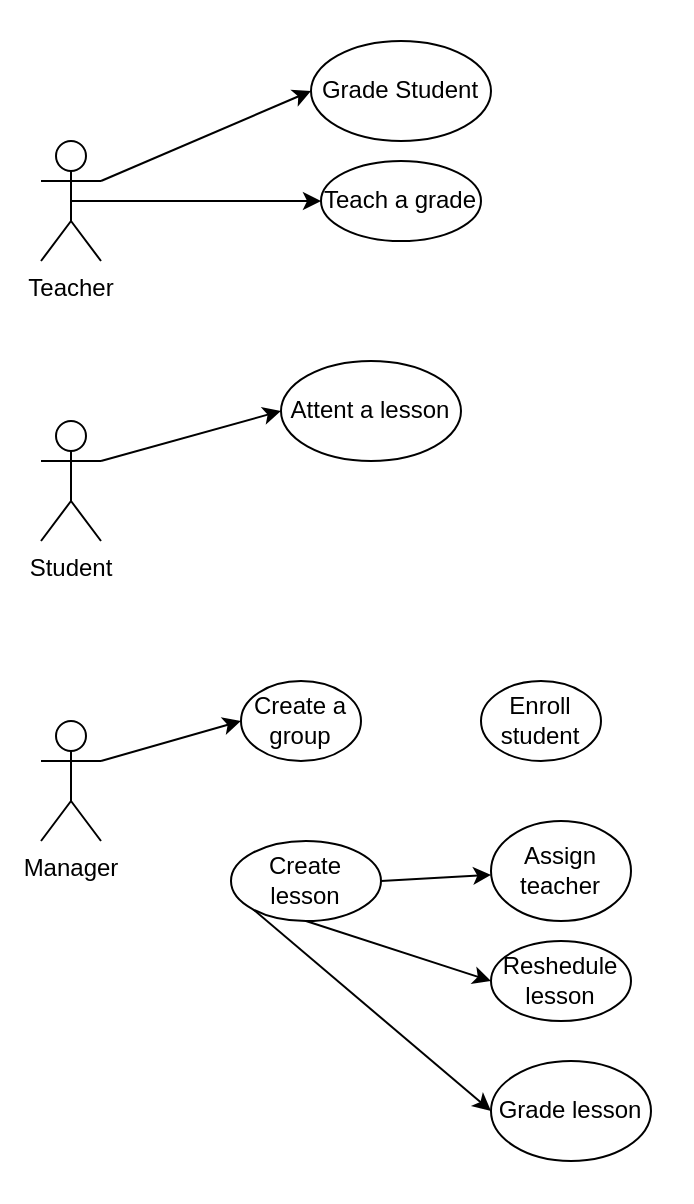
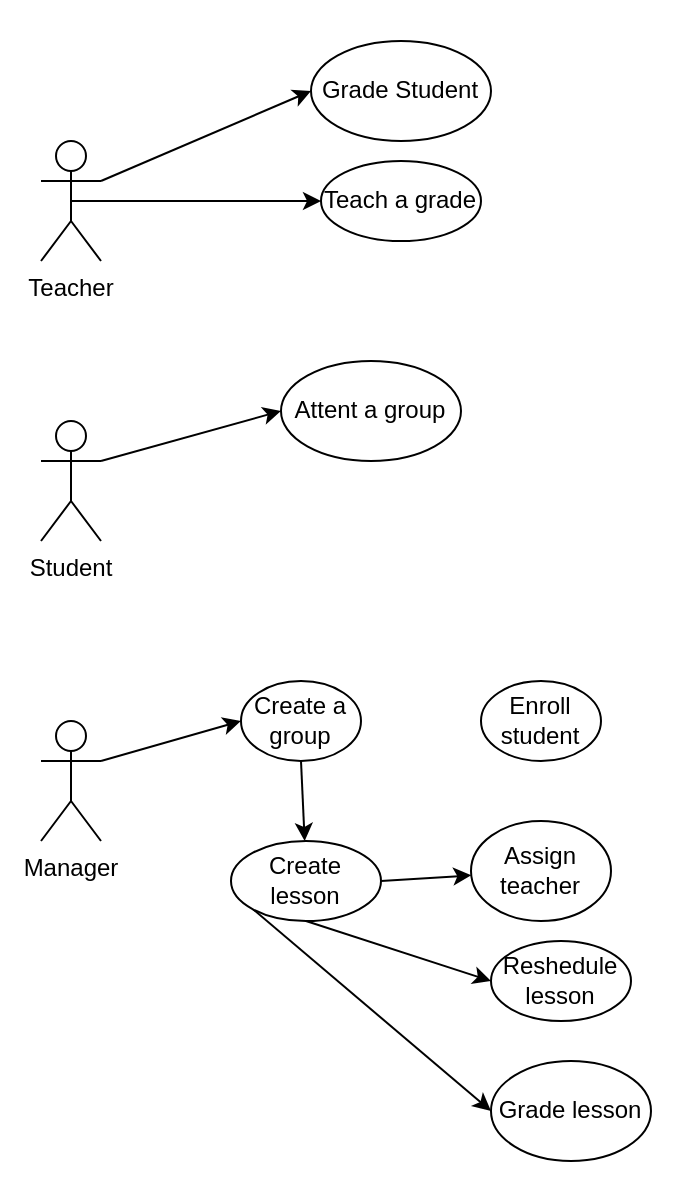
node "Attent a lesson": label "Attent a lesson" -> "Attent a group"
edge "Create a group" -> "Create lesson": added
node "Assign teacher": moved (561, 871) -> (541, 871)
